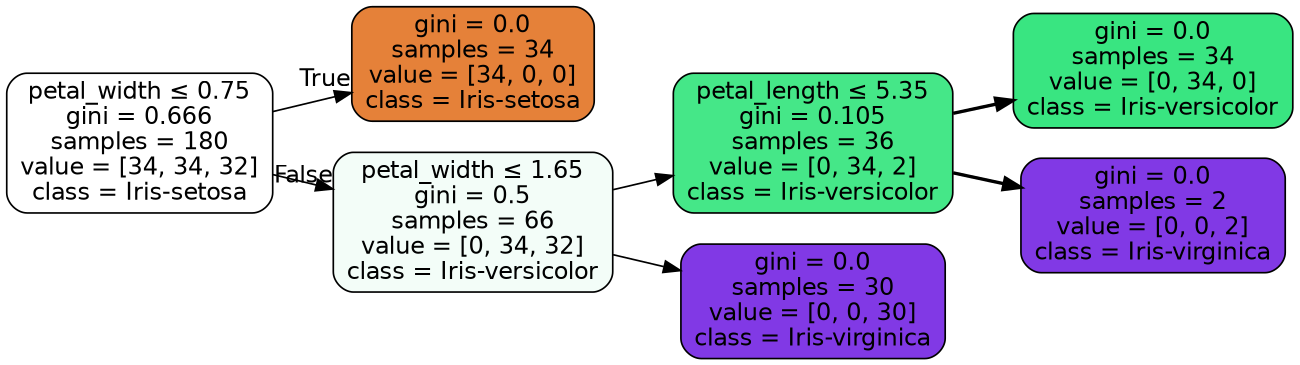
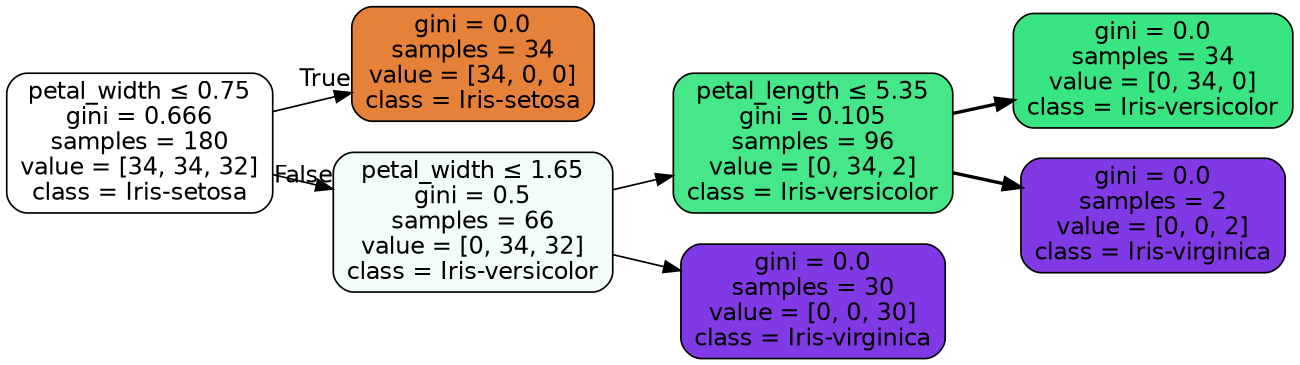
node "petal_length ≤ 5.35": text "samples = 36" -> "samples = 96"
